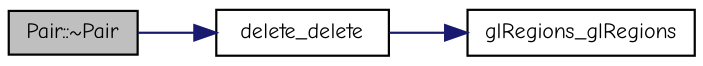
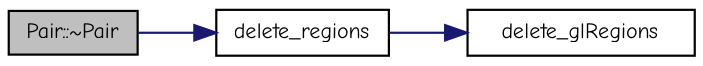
node "delete_delete": label "delete_delete" -> "delete_regions"
node "glRegions_glRegions": label "glRegions_glRegions" -> "delete_glRegions"
